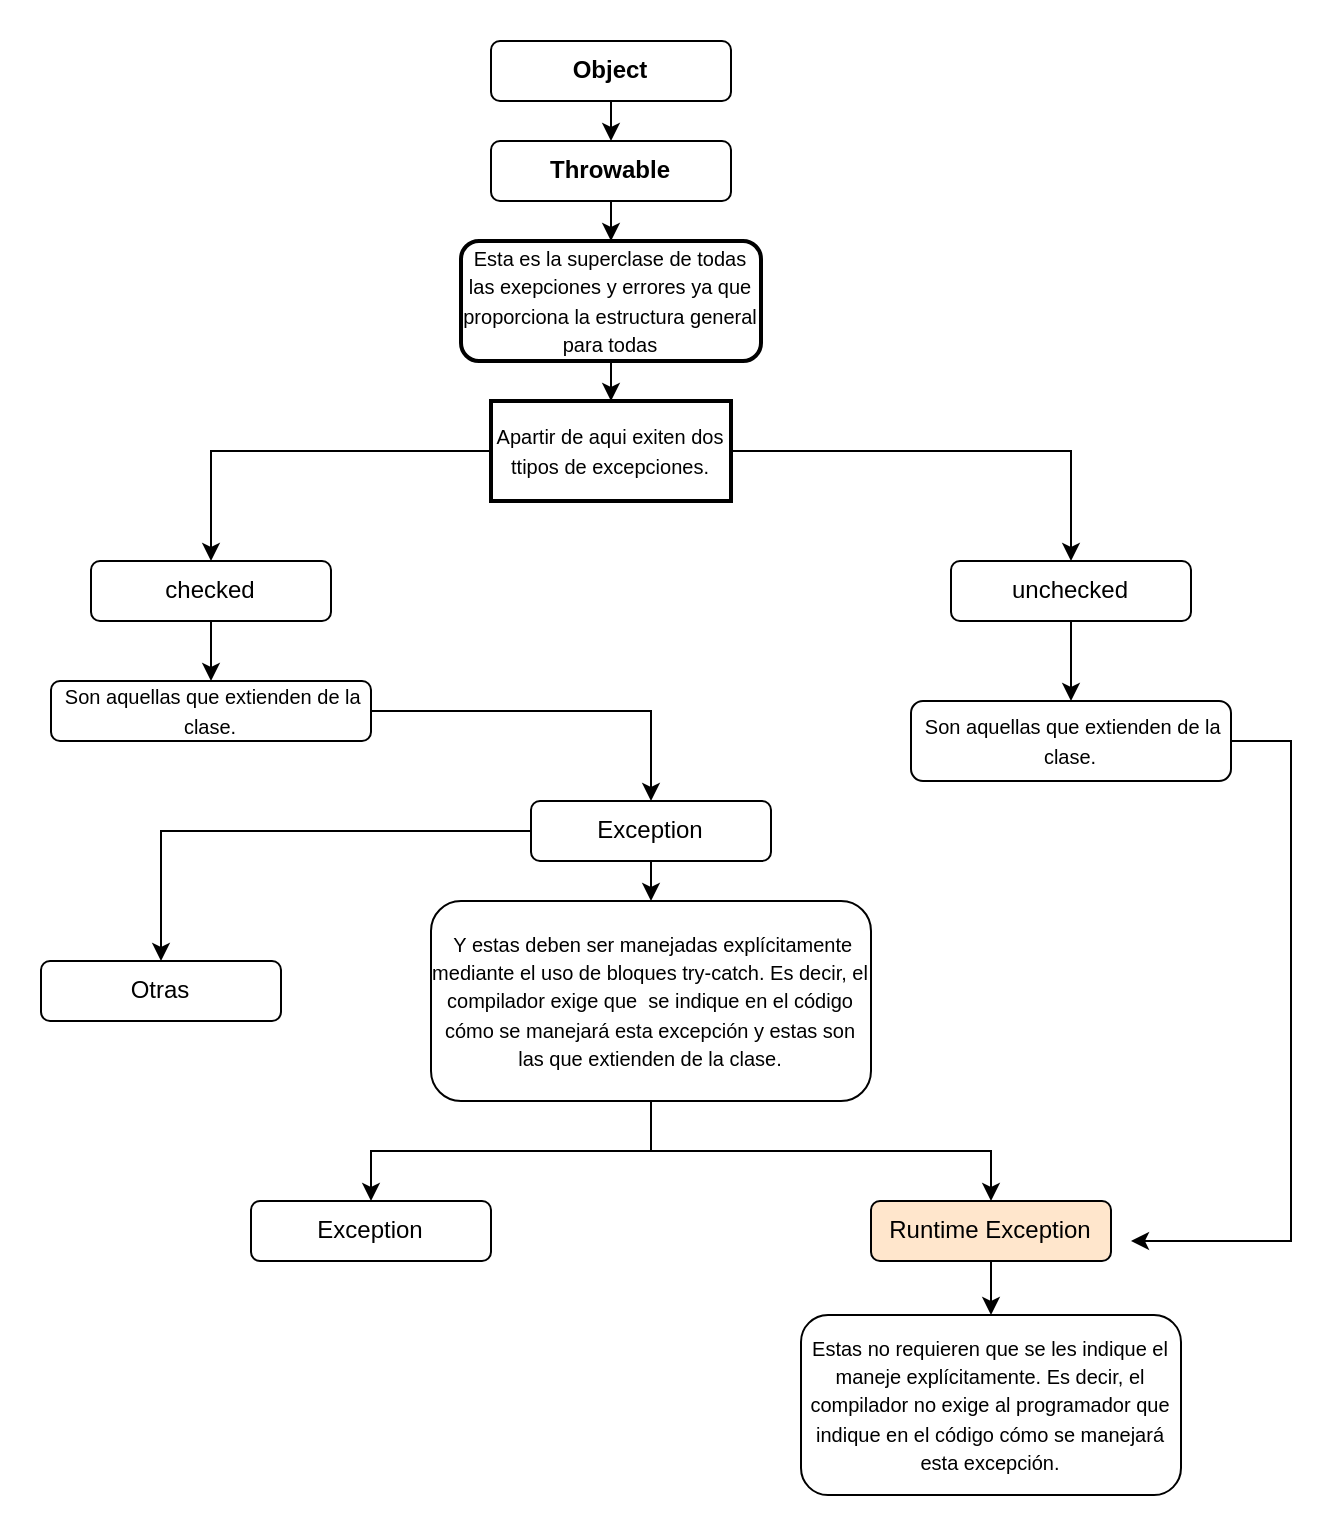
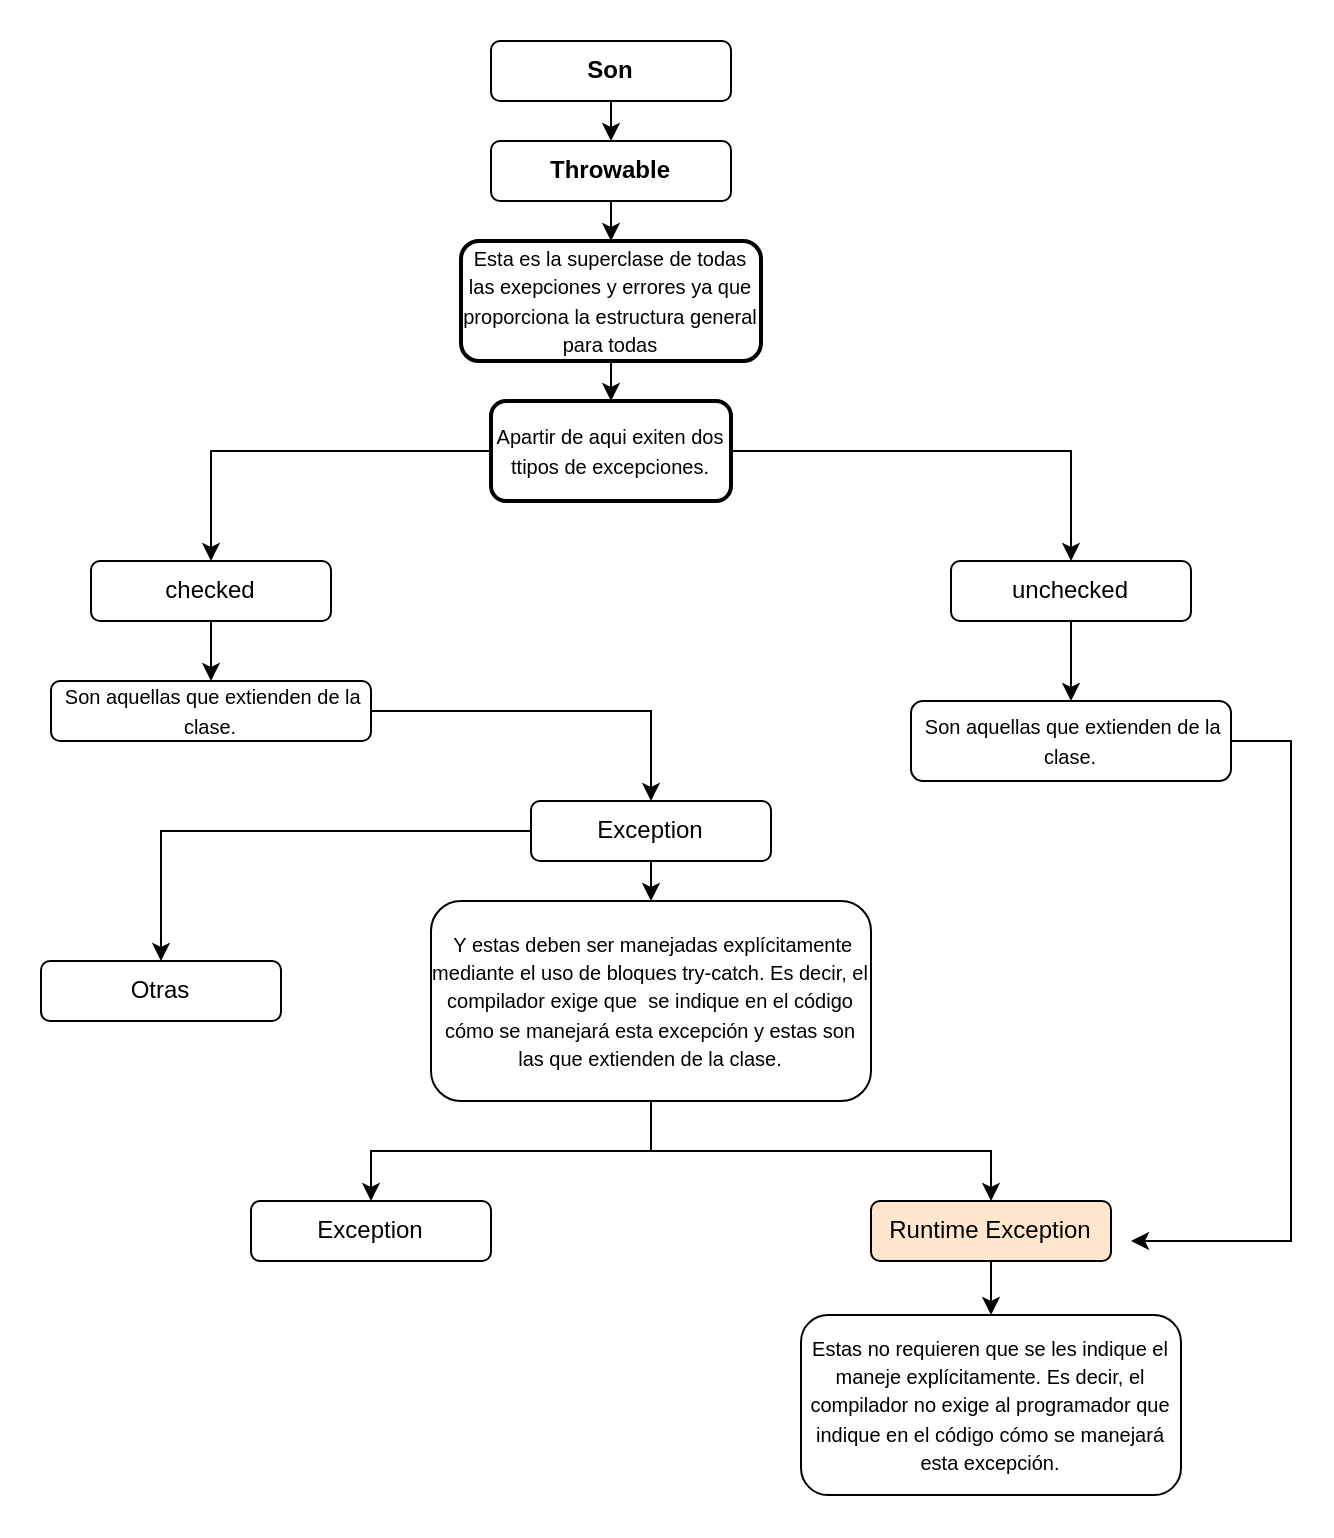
node "Object": label "Object" -> "Son"
node "Apartir de aqui exiten dos ttipos de excepciones.": shape rectangle -> rounded rectangle
